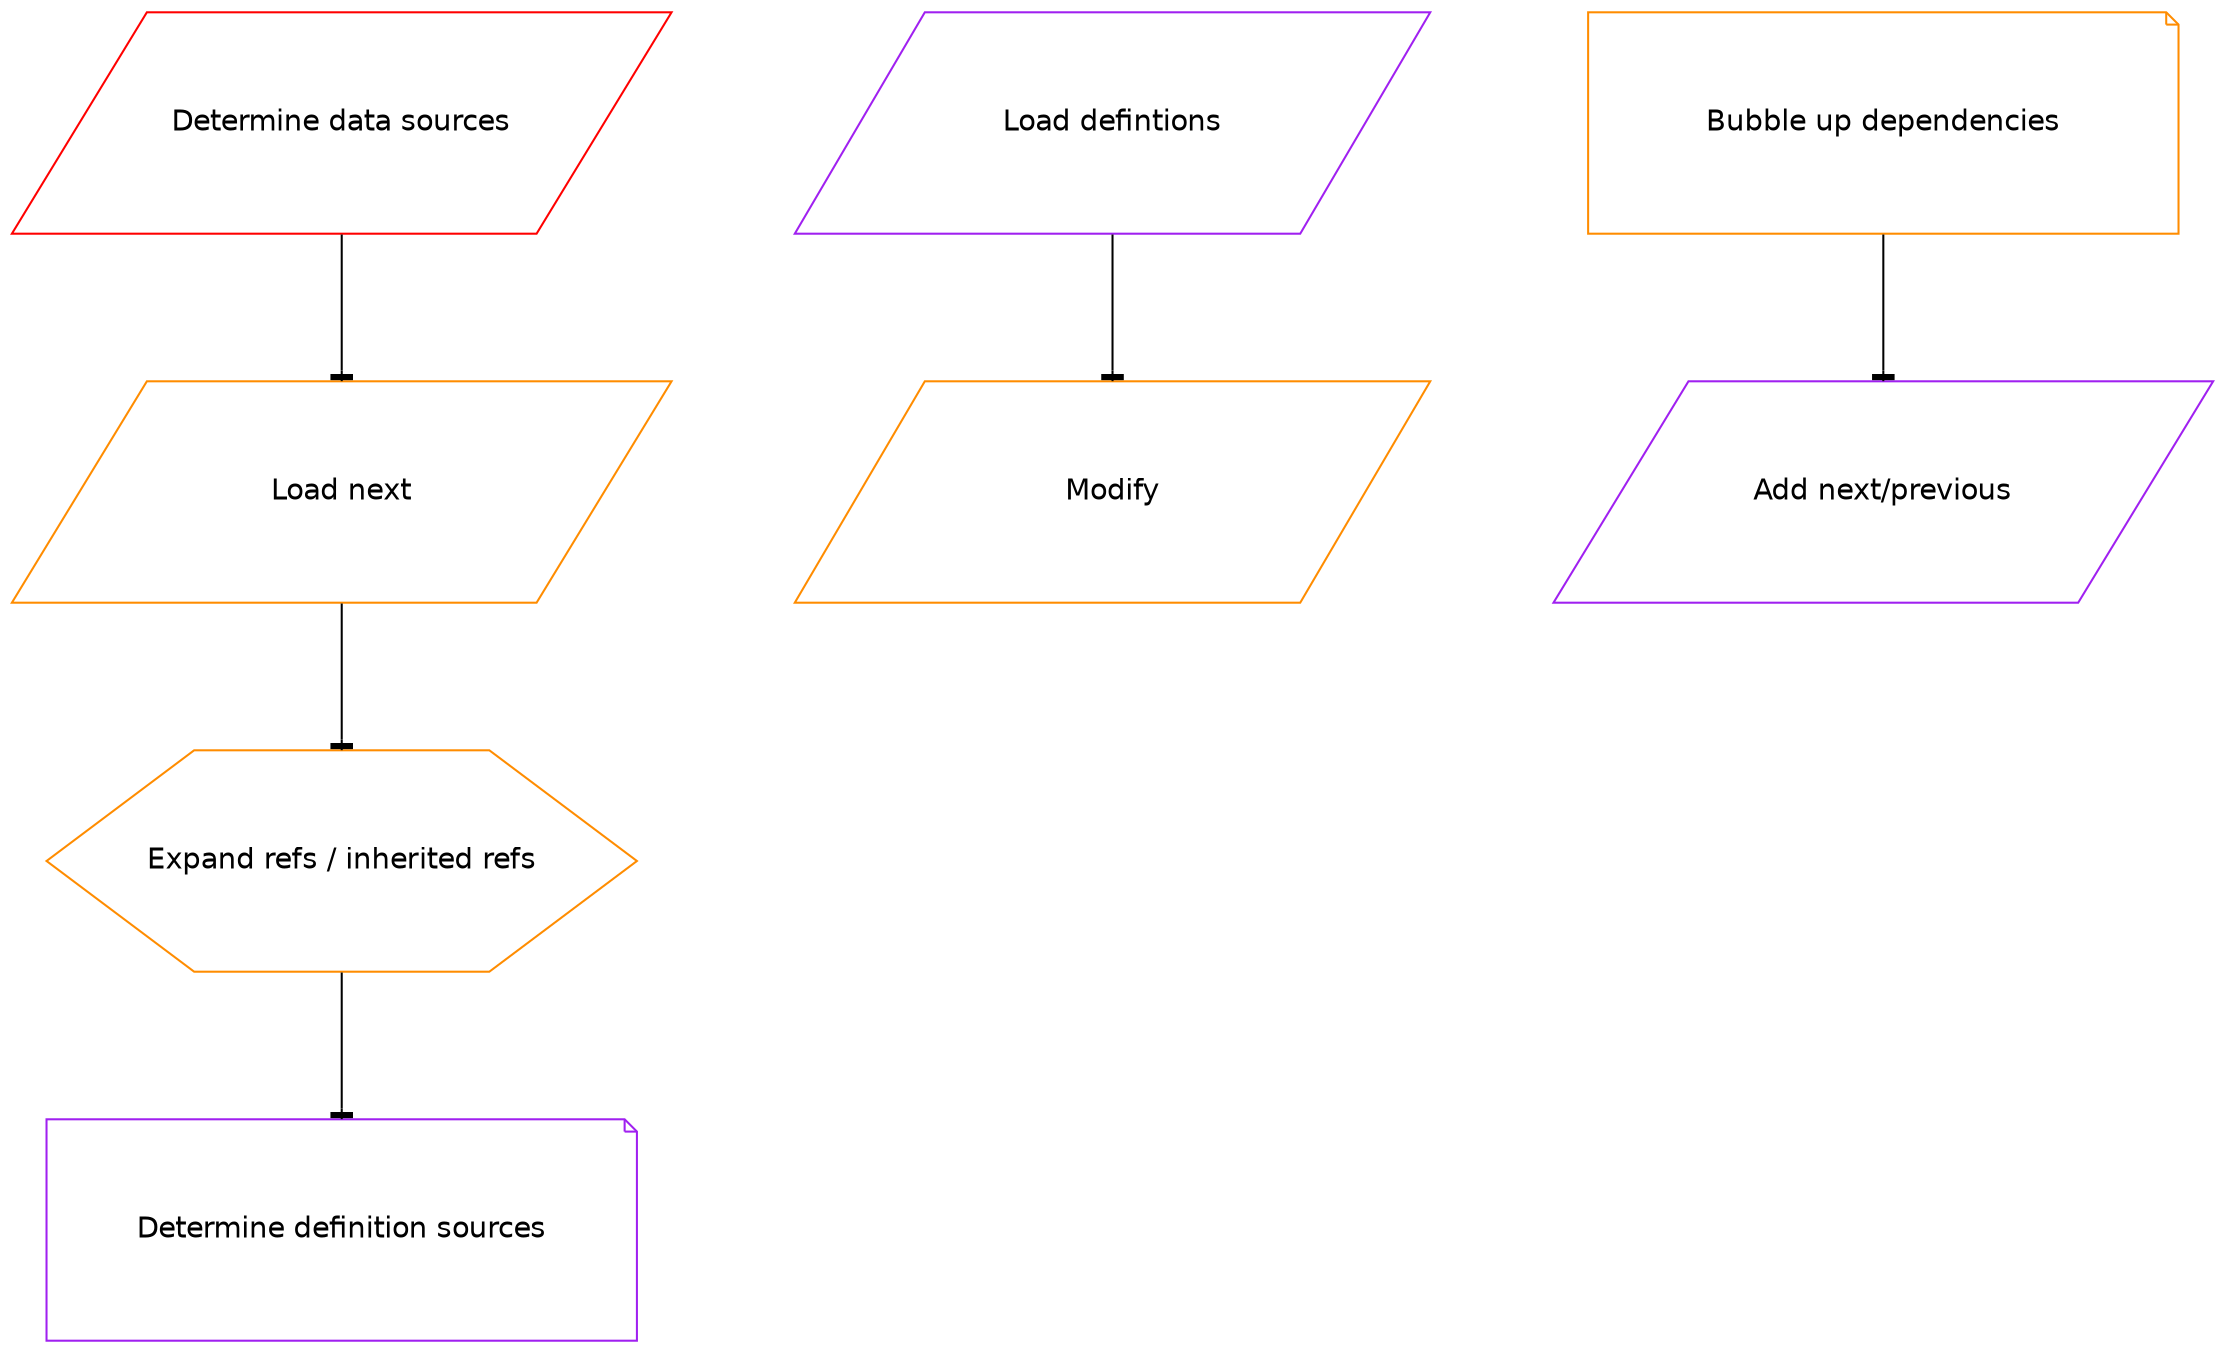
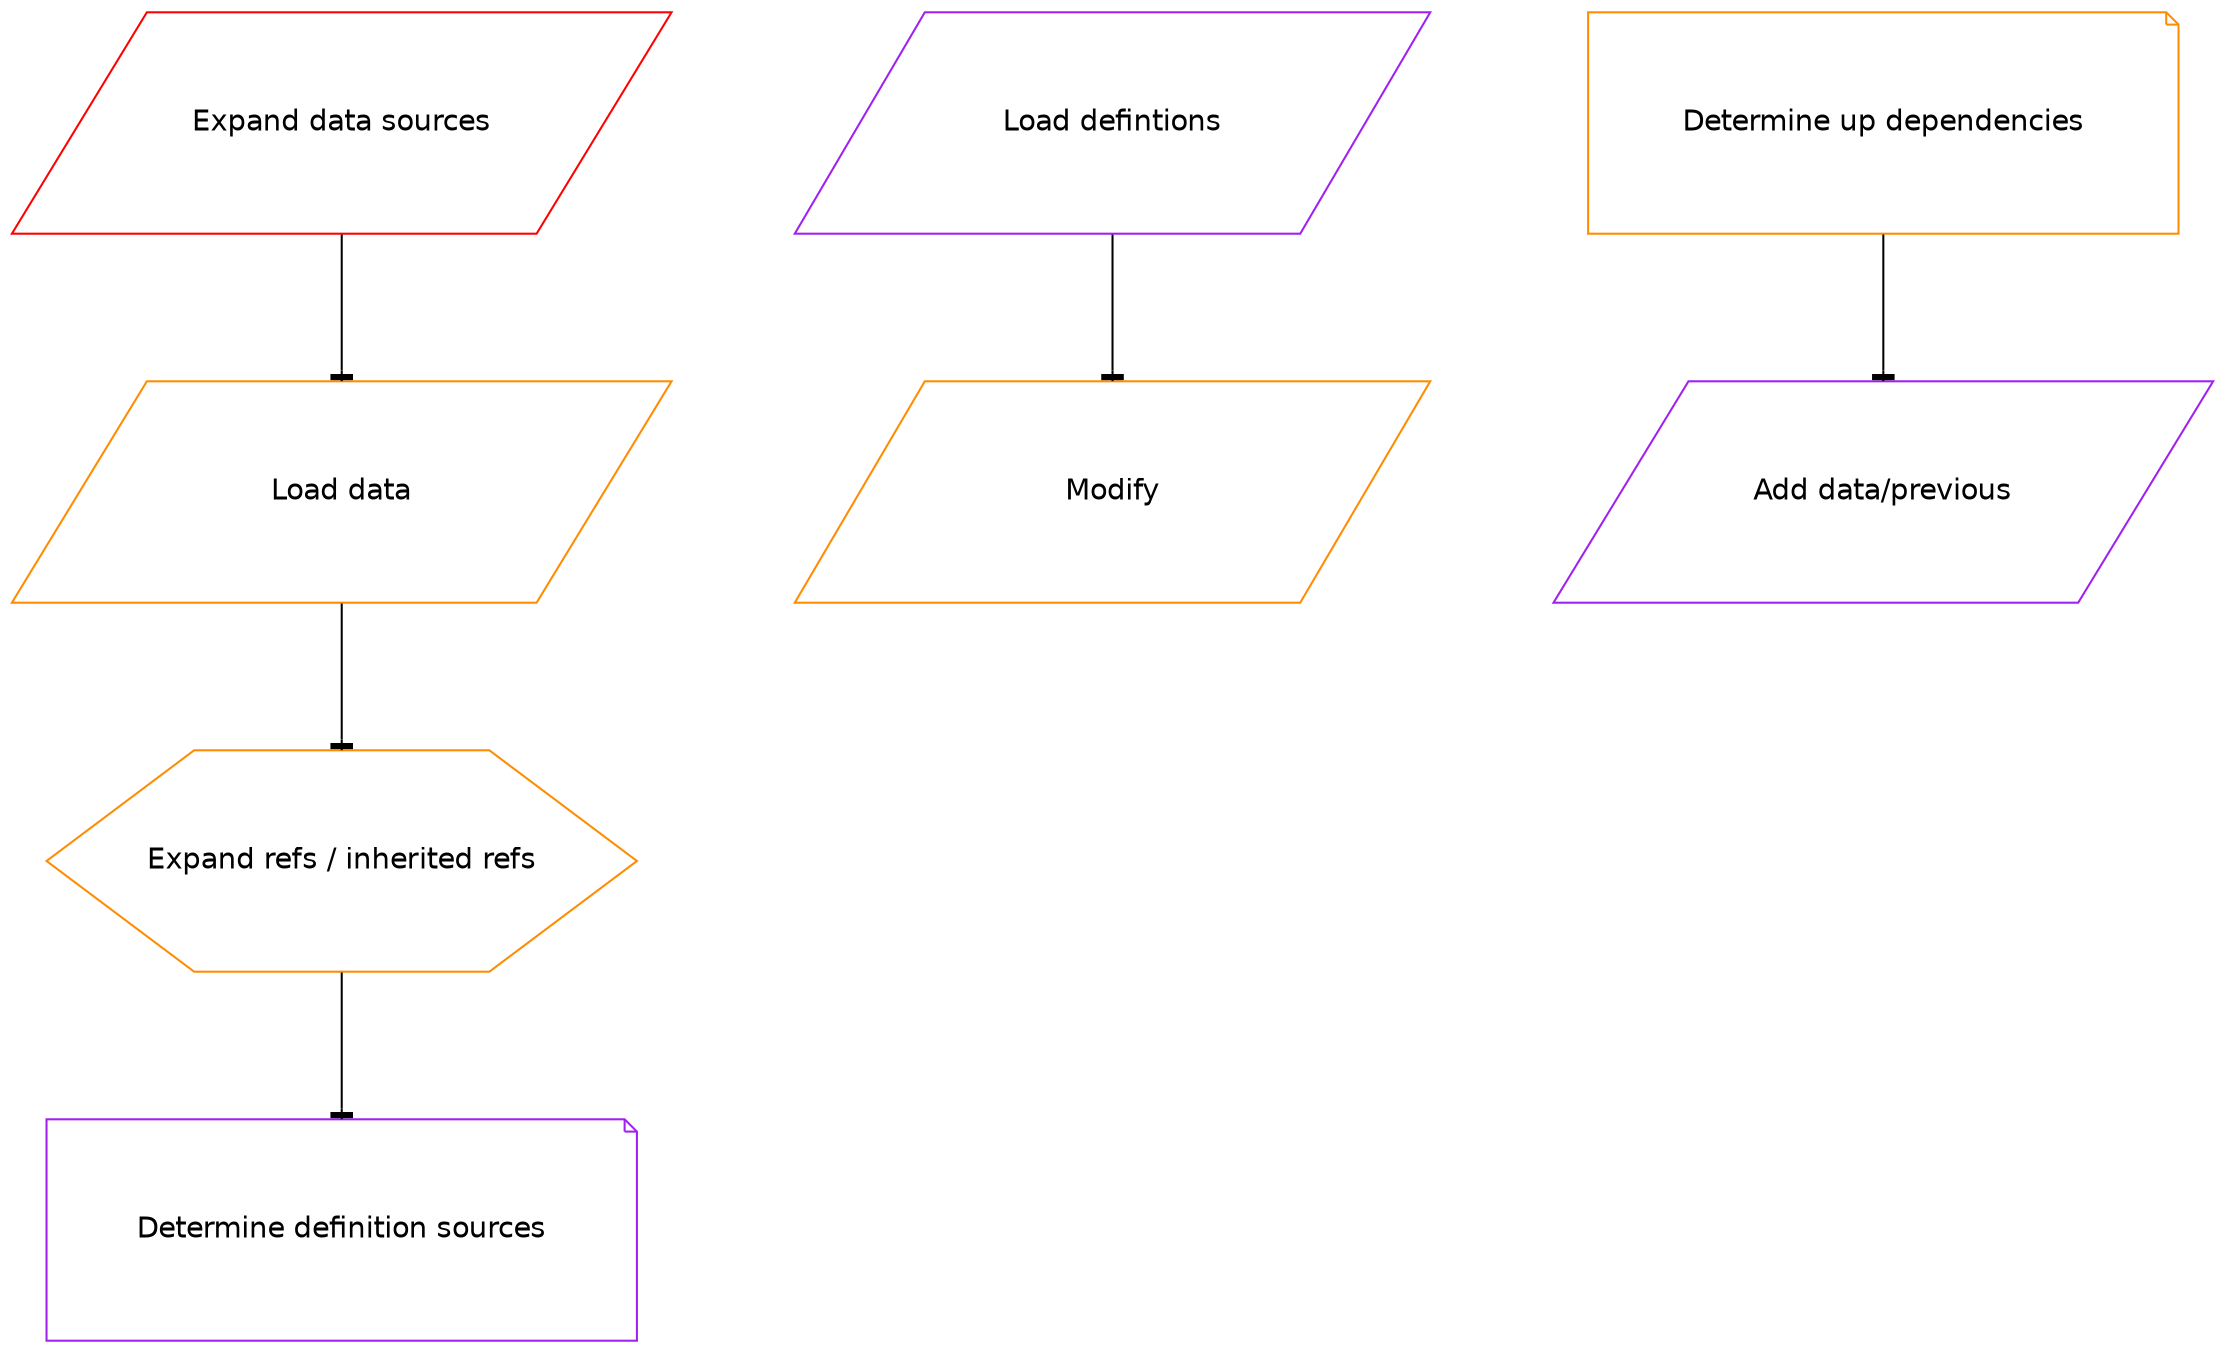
node "Determine data sources": label "Determine data sources" -> "Expand data sources"
node "Bubble up dependencies": label "Bubble up dependencies" -> "Determine up dependencies"
node "Load next": label "Load next" -> "Load data"
node "Add next/previous": label "Add next/previous" -> "Add data/previous"
